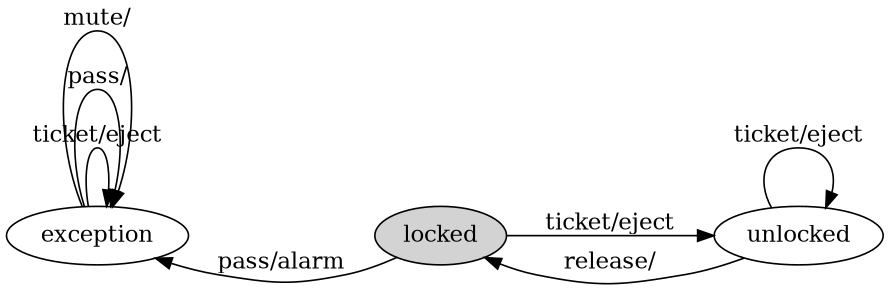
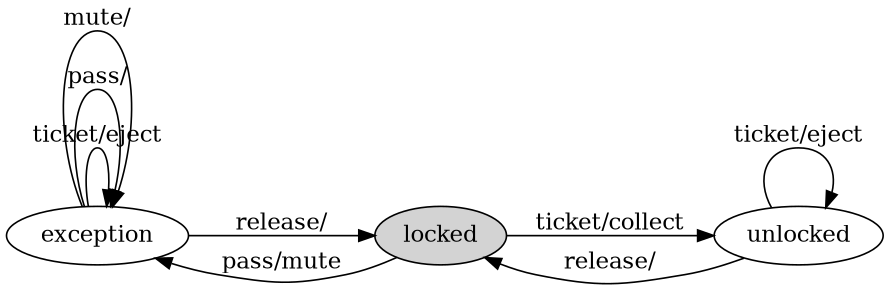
edge "locked" -> "unlocked": label "ticket/eject" -> "ticket/collect"
edge "exception" -> "locked": added, label "release/"
edge "locked" -> "exception": label "pass/alarm" -> "pass/mute"
